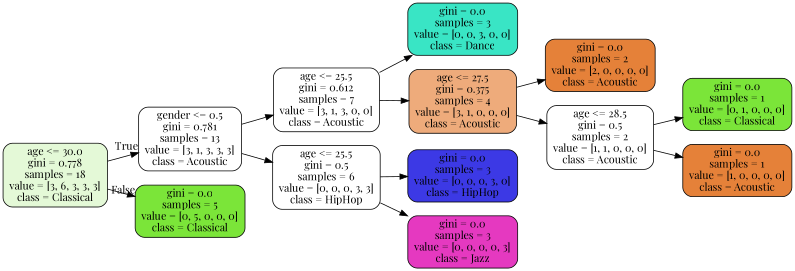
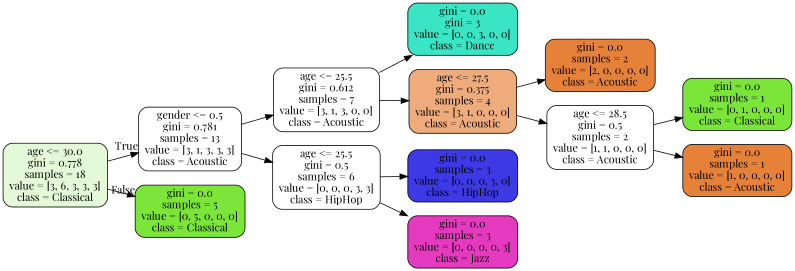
node "gini = 0.0 samples = 3 value = [0, 0, 3, 0, 0] class = Dance": label "gini = 0.0 samples = 3 value = [0, 0, 3, 0, 0] class = Dance" -> "gini = 0.0 gini = 3 value = [0, 0, 3, 0, 0] class = Dance"
